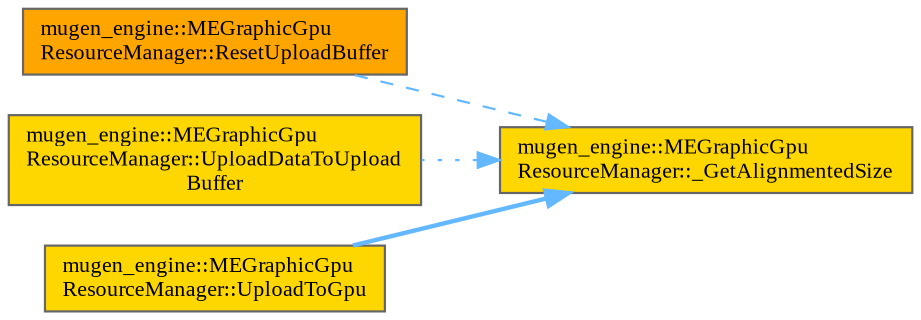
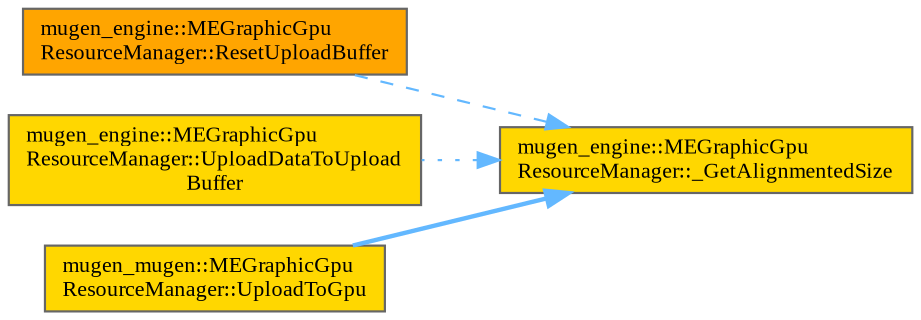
node "mugen_engine::MEGraphicGpu ResourceManager::UploadToGpu": label "mugen_engine::MEGraphicGpu ResourceManager::UploadToGpu" -> "mugen_mugen::MEGraphicGpu ResourceManager::UploadToGpu"
